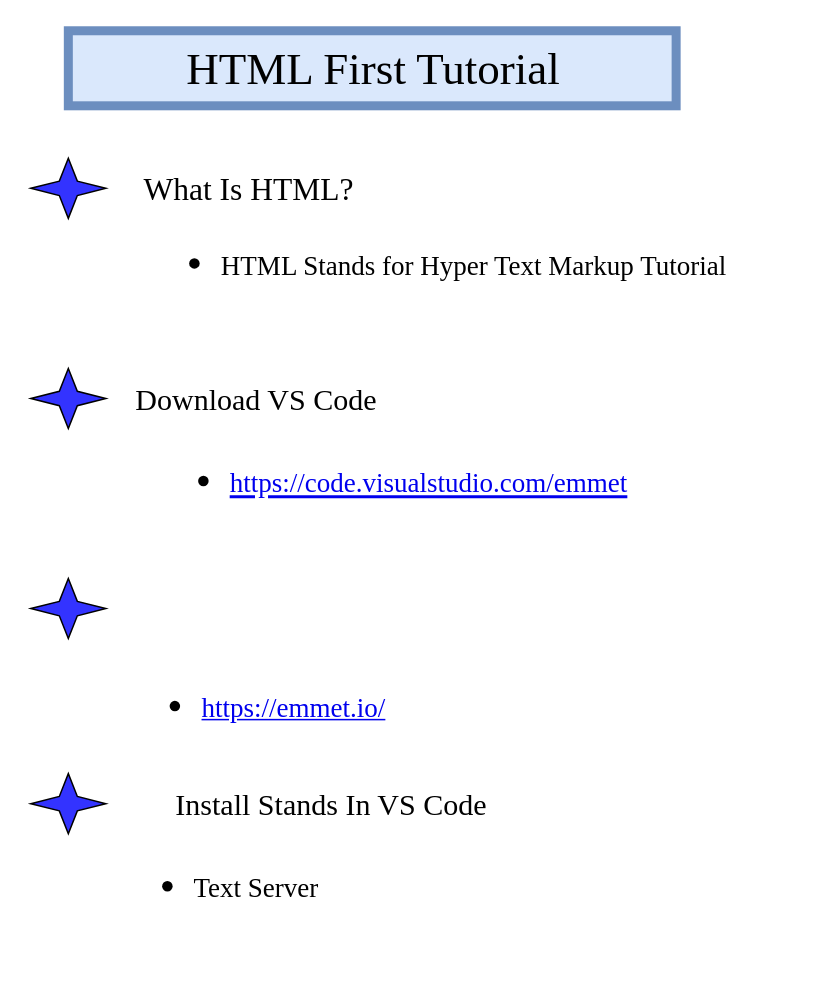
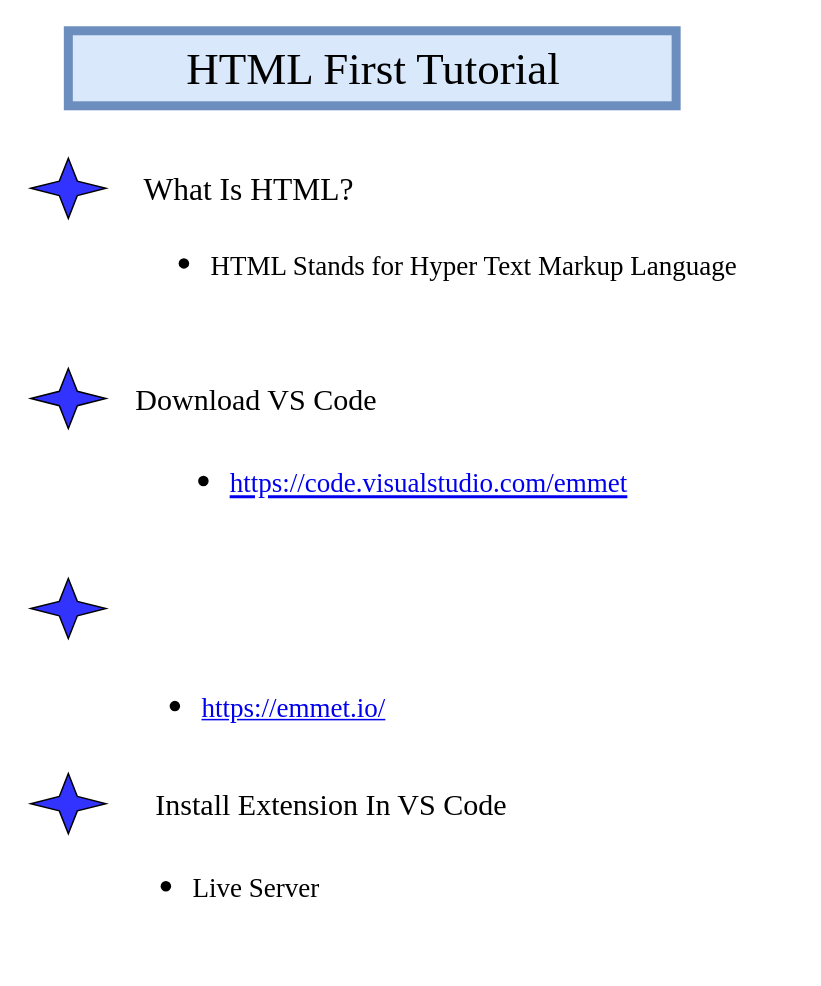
node "HTML Stands for Hyper Text Markup Tutorial": label "HTML Stands for Hyper Text Markup Tutorial" -> "HTML Stands for Hyper Text Markup Language"
node "Install Stands In VS Code": label "Install Stands In VS Code" -> "Install Extension In VS Code"
node "Text Server": label "Text Server" -> "Live Server"
